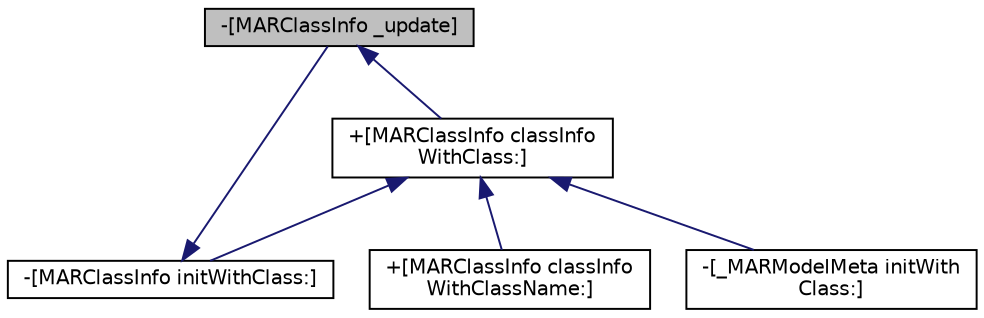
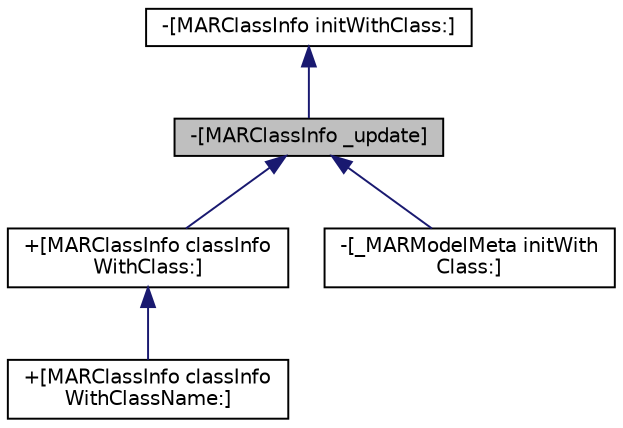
edge "-[_MARModelMeta initWith Class:]" -> "+[MARClassInfo classInfo WithClass:]": now "-[_MARModelMeta initWith Class:]" -> "-[MARClassInfo _update]"
edge "-[MARClassInfo initWithClass:]" -> "+[MARClassInfo classInfo WithClass:]": removed
